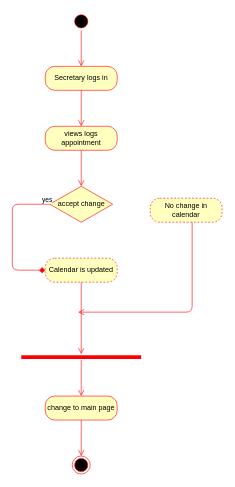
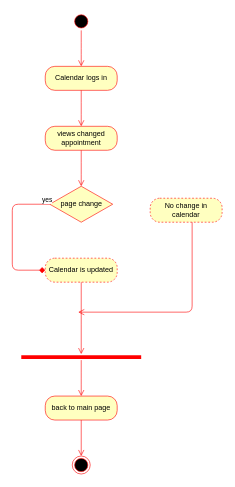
node "Secretary logs in": label "Secretary logs in" -> "Calendar logs in"
node "views logs appointment": label "views logs appointment" -> "views changed appointment"
node "accept change": label "accept change" -> "page change"
node "change to main page": label "change to main page" -> "back to main page"
